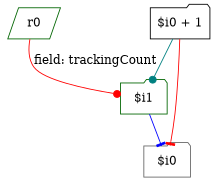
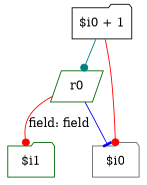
edge "$i0 + 1" -> "$i1": now "$i0 + 1" -> "r0"
edge "r0" -> "$i1": label "field: trackingCount" -> "field: field"
edge "$i0 + 1" -> "$i0": arrowhead tee -> dot
edge "$i1" -> "$i0": now "r0" -> "$i0"
